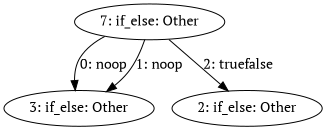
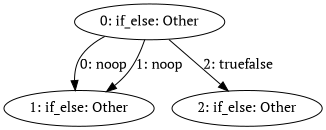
node "7: if_else: Other": label "7: if_else: Other" -> "0: if_else: Other"
node "3: if_else: Other": label "3: if_else: Other" -> "1: if_else: Other"
